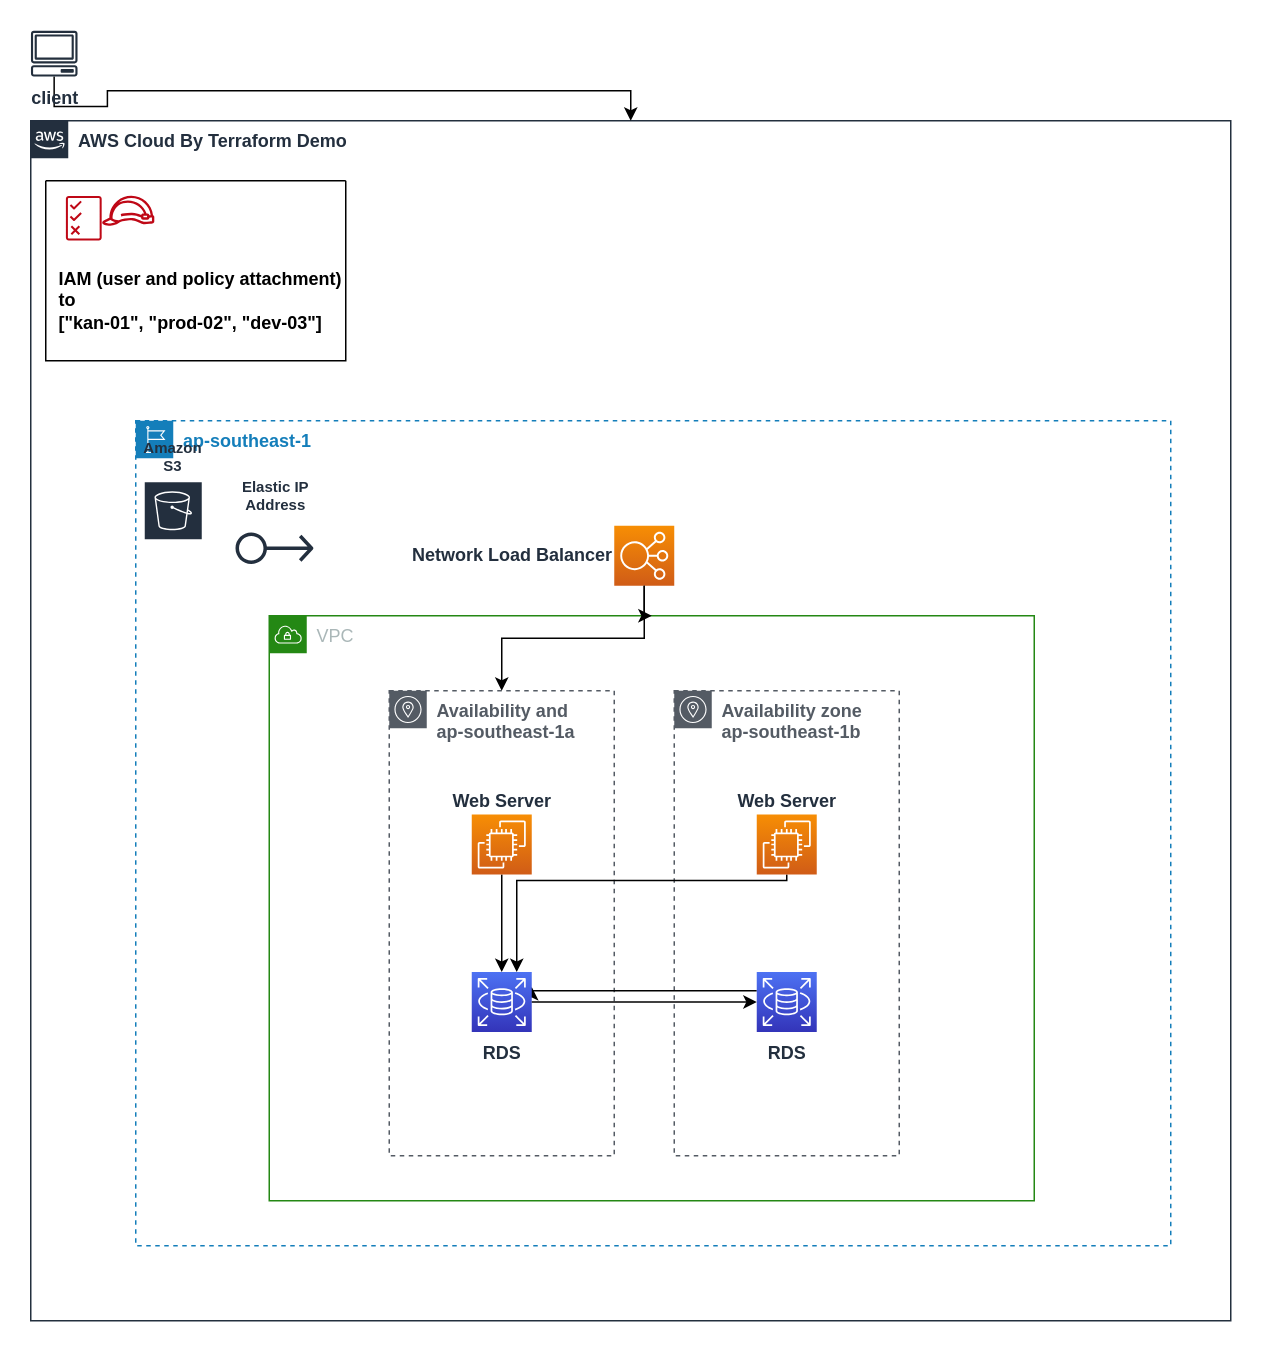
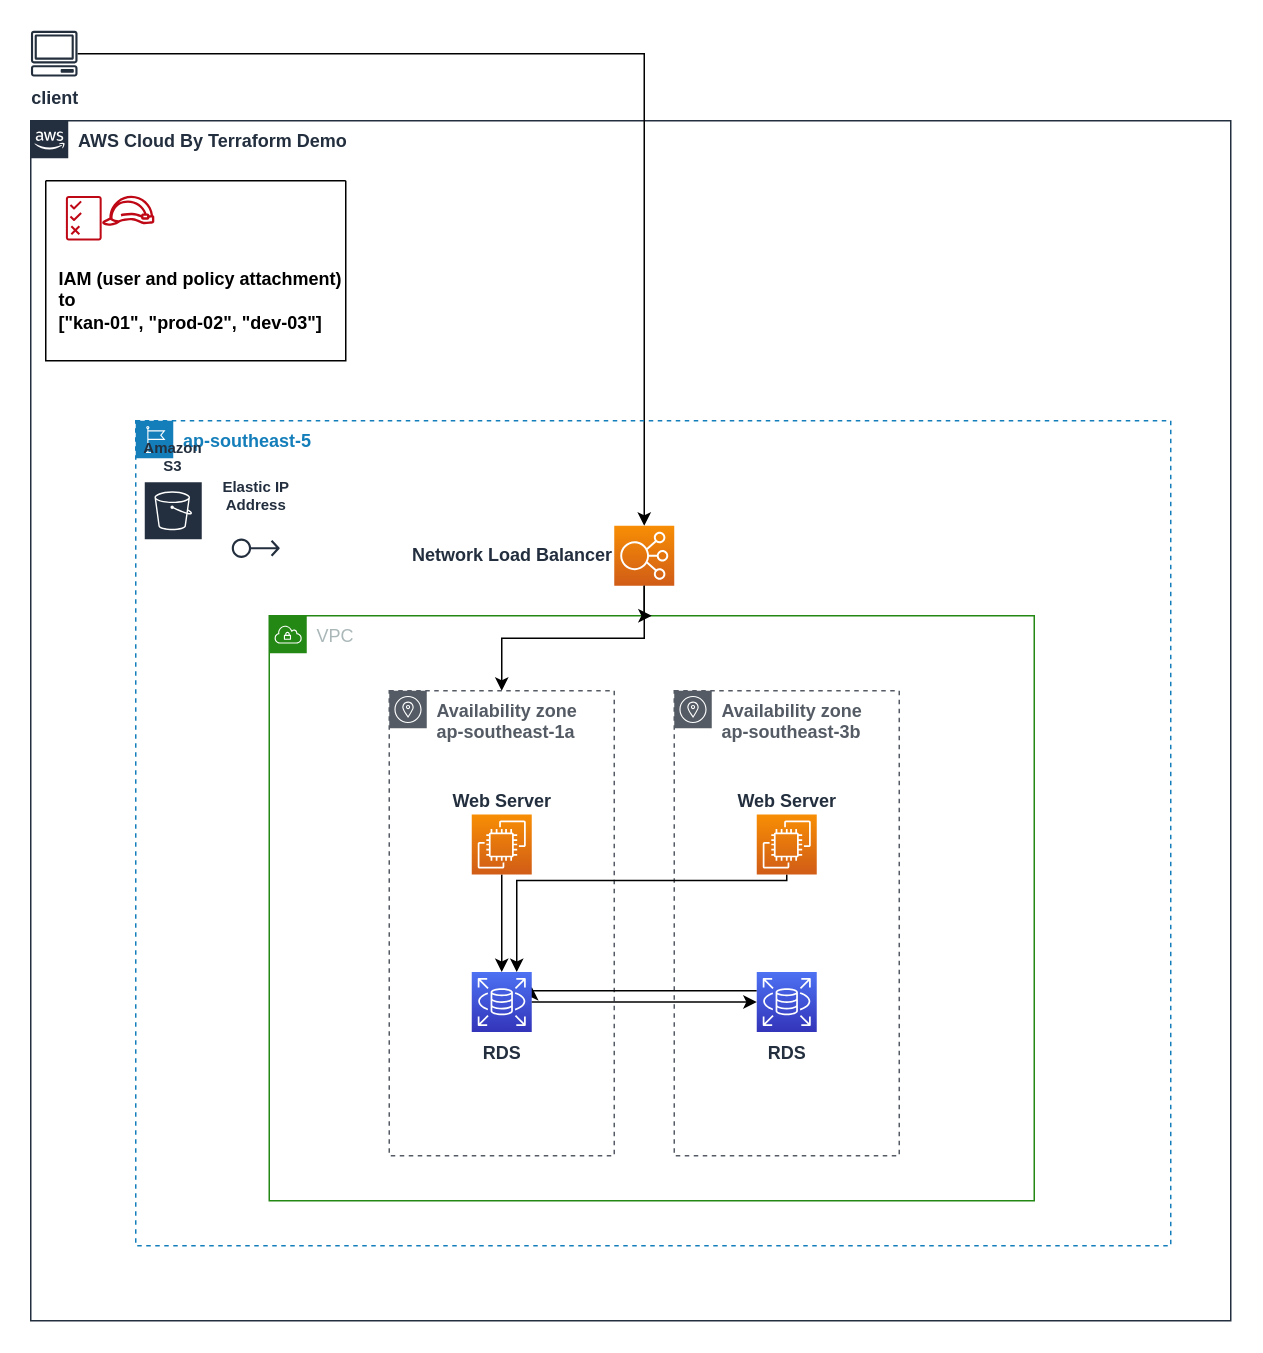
edge "client" -> "AWS Cloud By Terraform Demo": now "client" -> "Network Load Balancer"
node "ap-southeast-1": label "ap-southeast-1" -> "ap-southeast-5"
node "Elastic IP Address": size 98x60 -> 60x60
node "Availability and ap-southeast-1a": label "Availability and ap-southeast-1a" -> "Availability zone ap-southeast-1a"
node "Availability zone ap-southeast-1b": label "Availability zone ap-southeast-1b" -> "Availability zone ap-southeast-3b"
